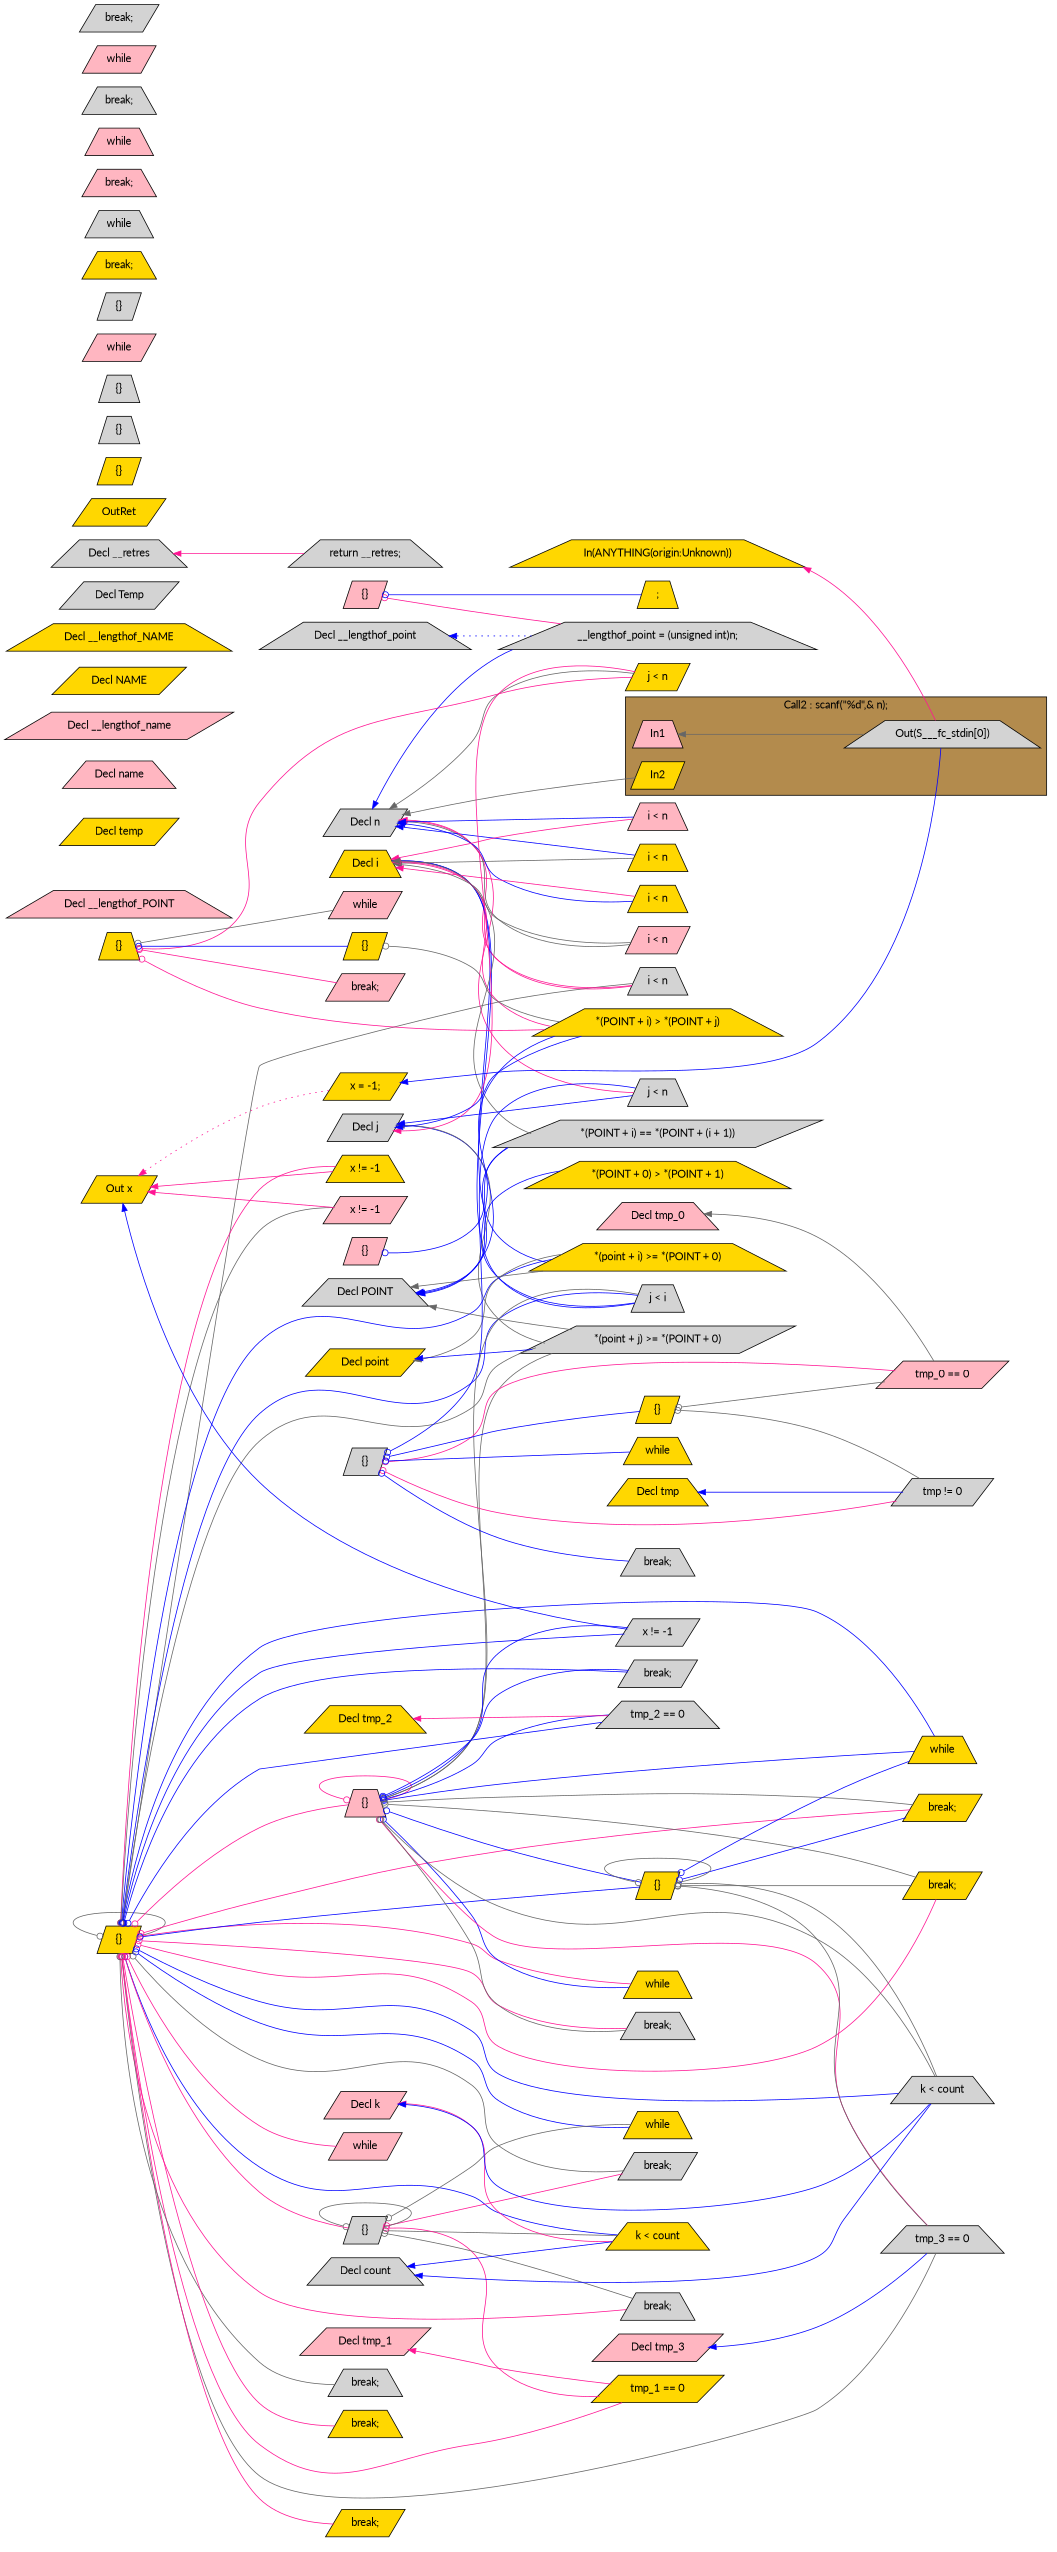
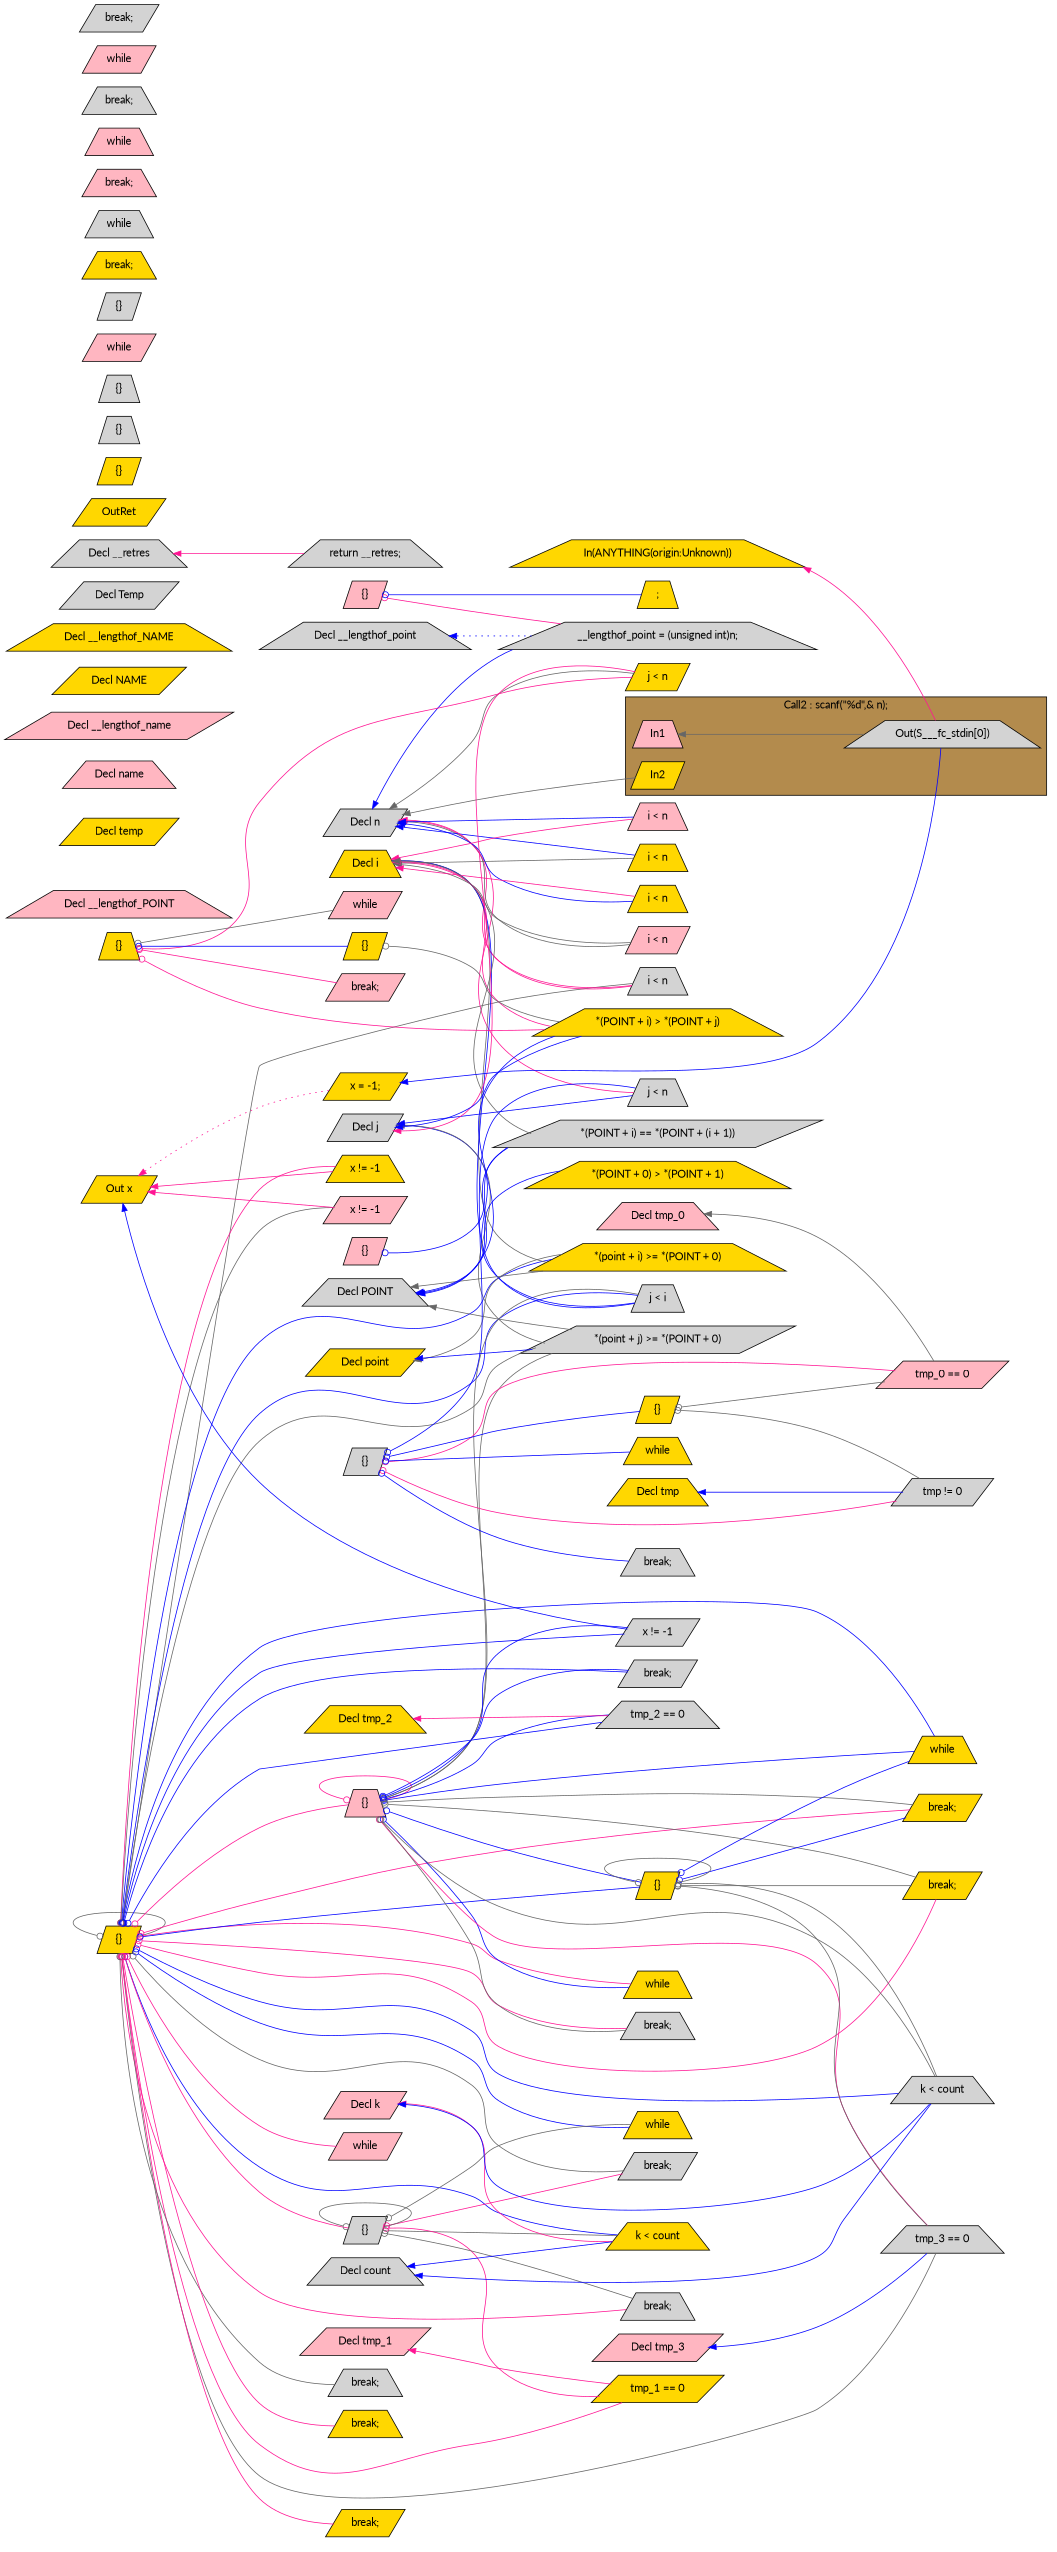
edge "*(point + i) >= *(POINT + 0)" -> "Decl i": color blue -> gray40
